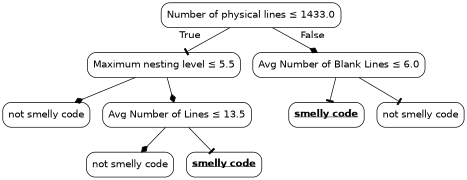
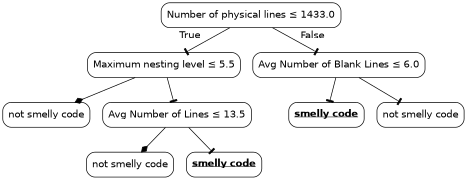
edge "Number of physical lines ≤ 1433.0" -> "Avg Number of Blank Lines ≤ 6.0": arrowhead diamond -> tee
edge "Maximum nesting level ≤ 5.5" -> "Avg Number of Lines ≤ 13.5": arrowhead diamond -> tee
